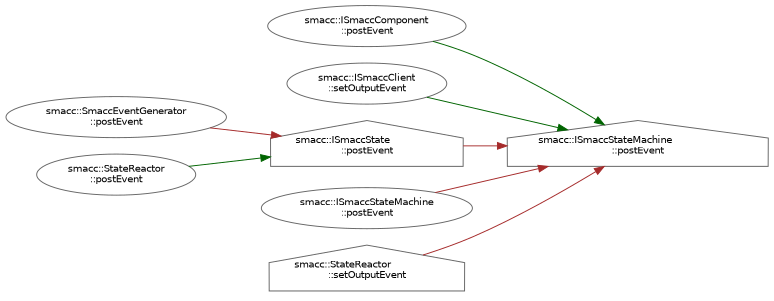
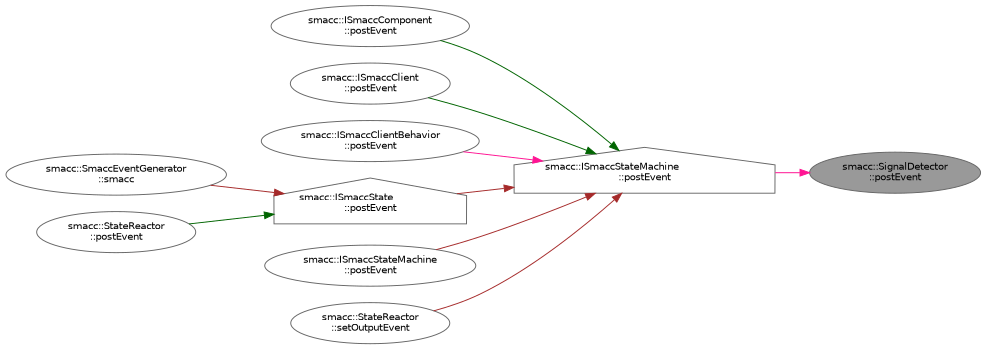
node "smacc::ISmaccClient ::setOutputEvent": label "smacc::ISmaccClient ::setOutputEvent" -> "smacc::ISmaccClient ::postEvent"
node "smacc::SmaccEventGenerator ::postEvent": label "smacc::SmaccEventGenerator ::postEvent" -> "smacc::SmaccEventGenerator ::smacc"
node "smacc::ISmaccClientBehavior ::postEvent": added
node "smacc::SignalDetector ::postEvent": added
node "smacc::StateReactor ::setOutputEvent": shape house -> ellipse
